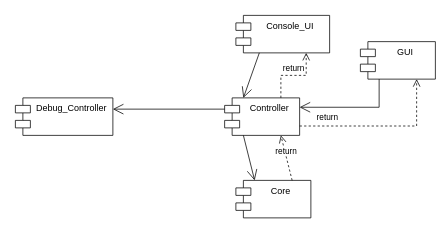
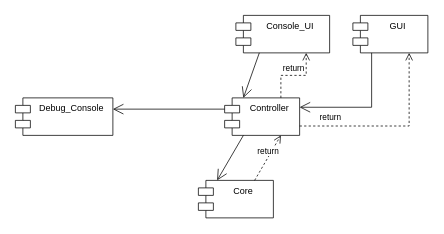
node "GUI": moved (398, 60) -> (390, 34)
node "Debug_Controller": label "Debug_Controller" -> "Debug_Console"
node "Core": moved (273, 199) -> (236, 199)
